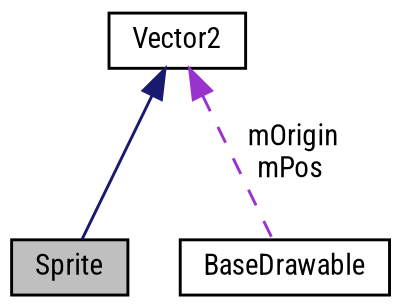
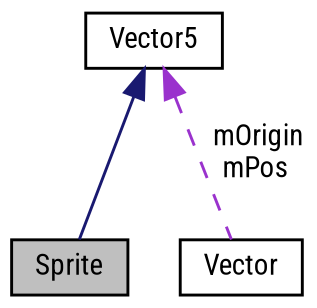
node "Vector2": label "Vector2" -> "Vector5"
node "BaseDrawable": label "BaseDrawable" -> "Vector"
